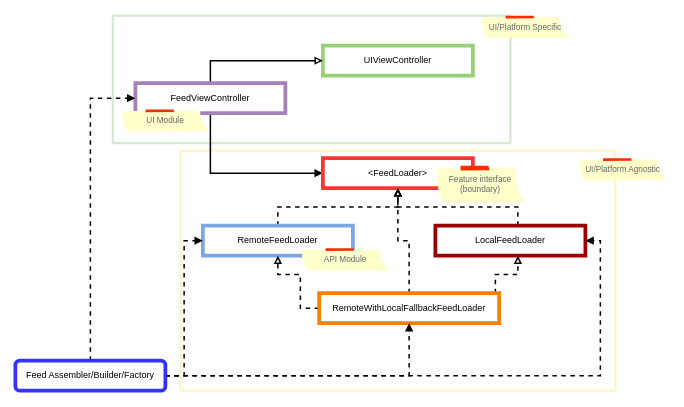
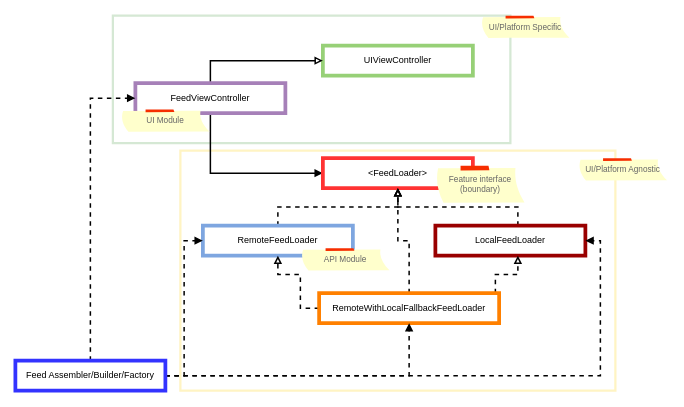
node "Feed Assembler/Builder/Factory": shape rounded rectangle -> rectangle
